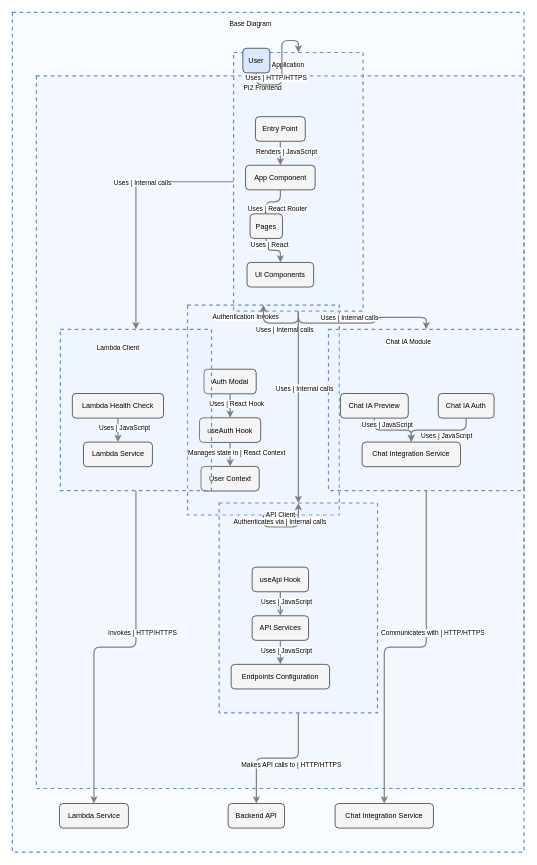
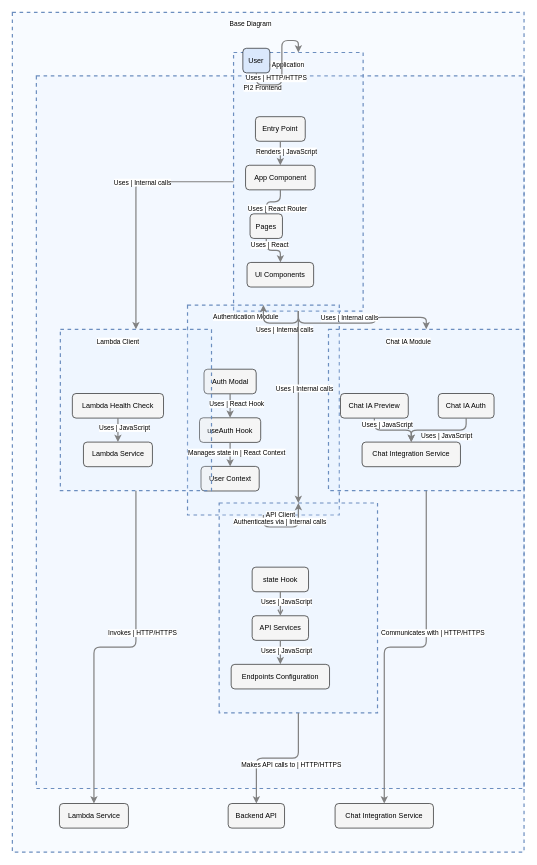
node "Authentication Invokes": label "Authentication Invokes" -> "Authentication Module"
node "Lambda Client": moved (118, 347) -> (118, 341)
node "useApi Hook": label "useApi Hook" -> "state Hook"
